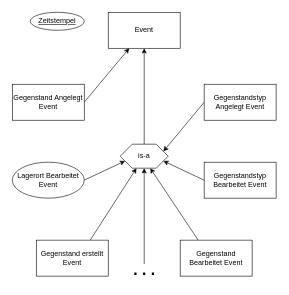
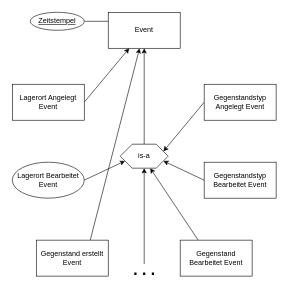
edge "Zeitstempel" -- "Event": added
node "Gegenstand Angelegt Event": label "Gegenstand Angelegt Event" -> "Lagerort Angelegt Event"
edge "Gegenstand erstellt Event" -> "is-a": now "Gegenstand erstellt Event" -> "Event"
